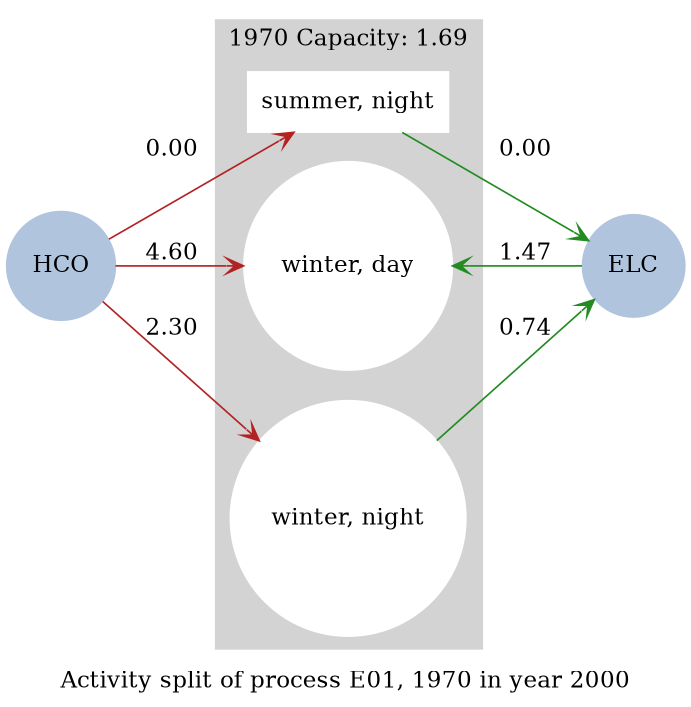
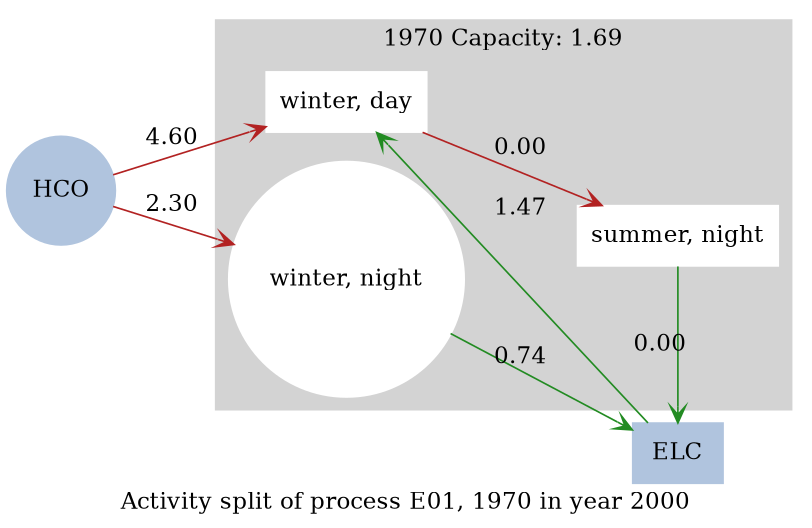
edge "HCO" -> "summer, night": now "winter, day" -> "summer, night"
node "winter, day": shape circle -> box
node "ELC": shape circle -> box
